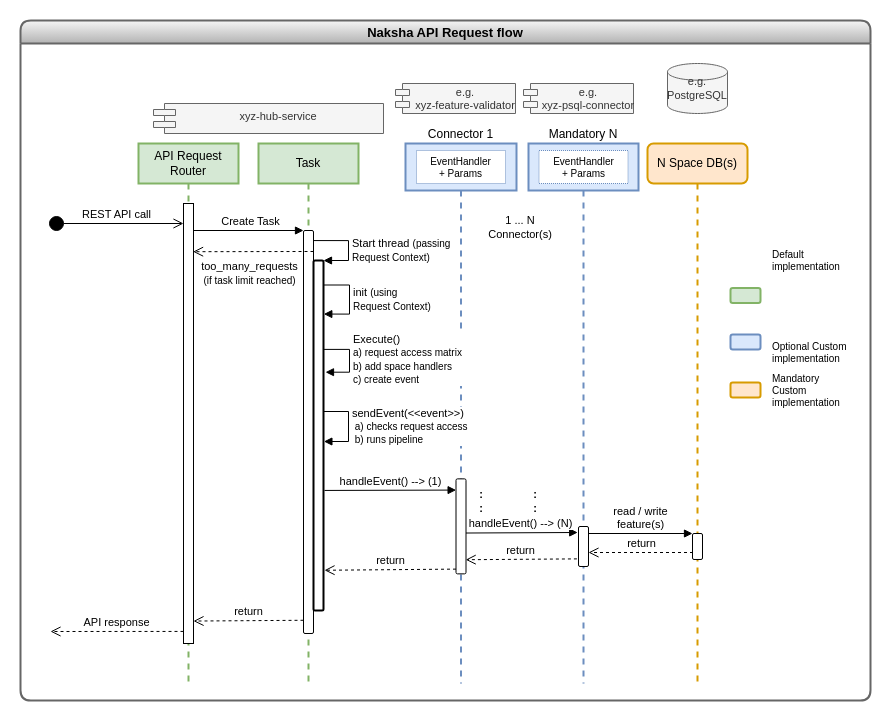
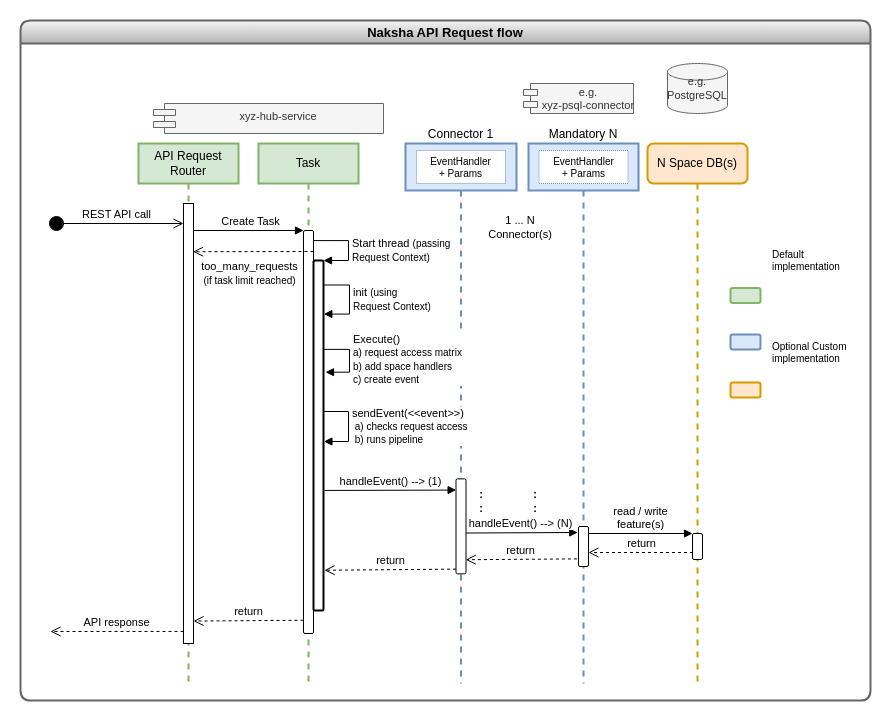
node "e.g. xyz-feature-validator": removed
node "Mandatory Custom implementation": removed
